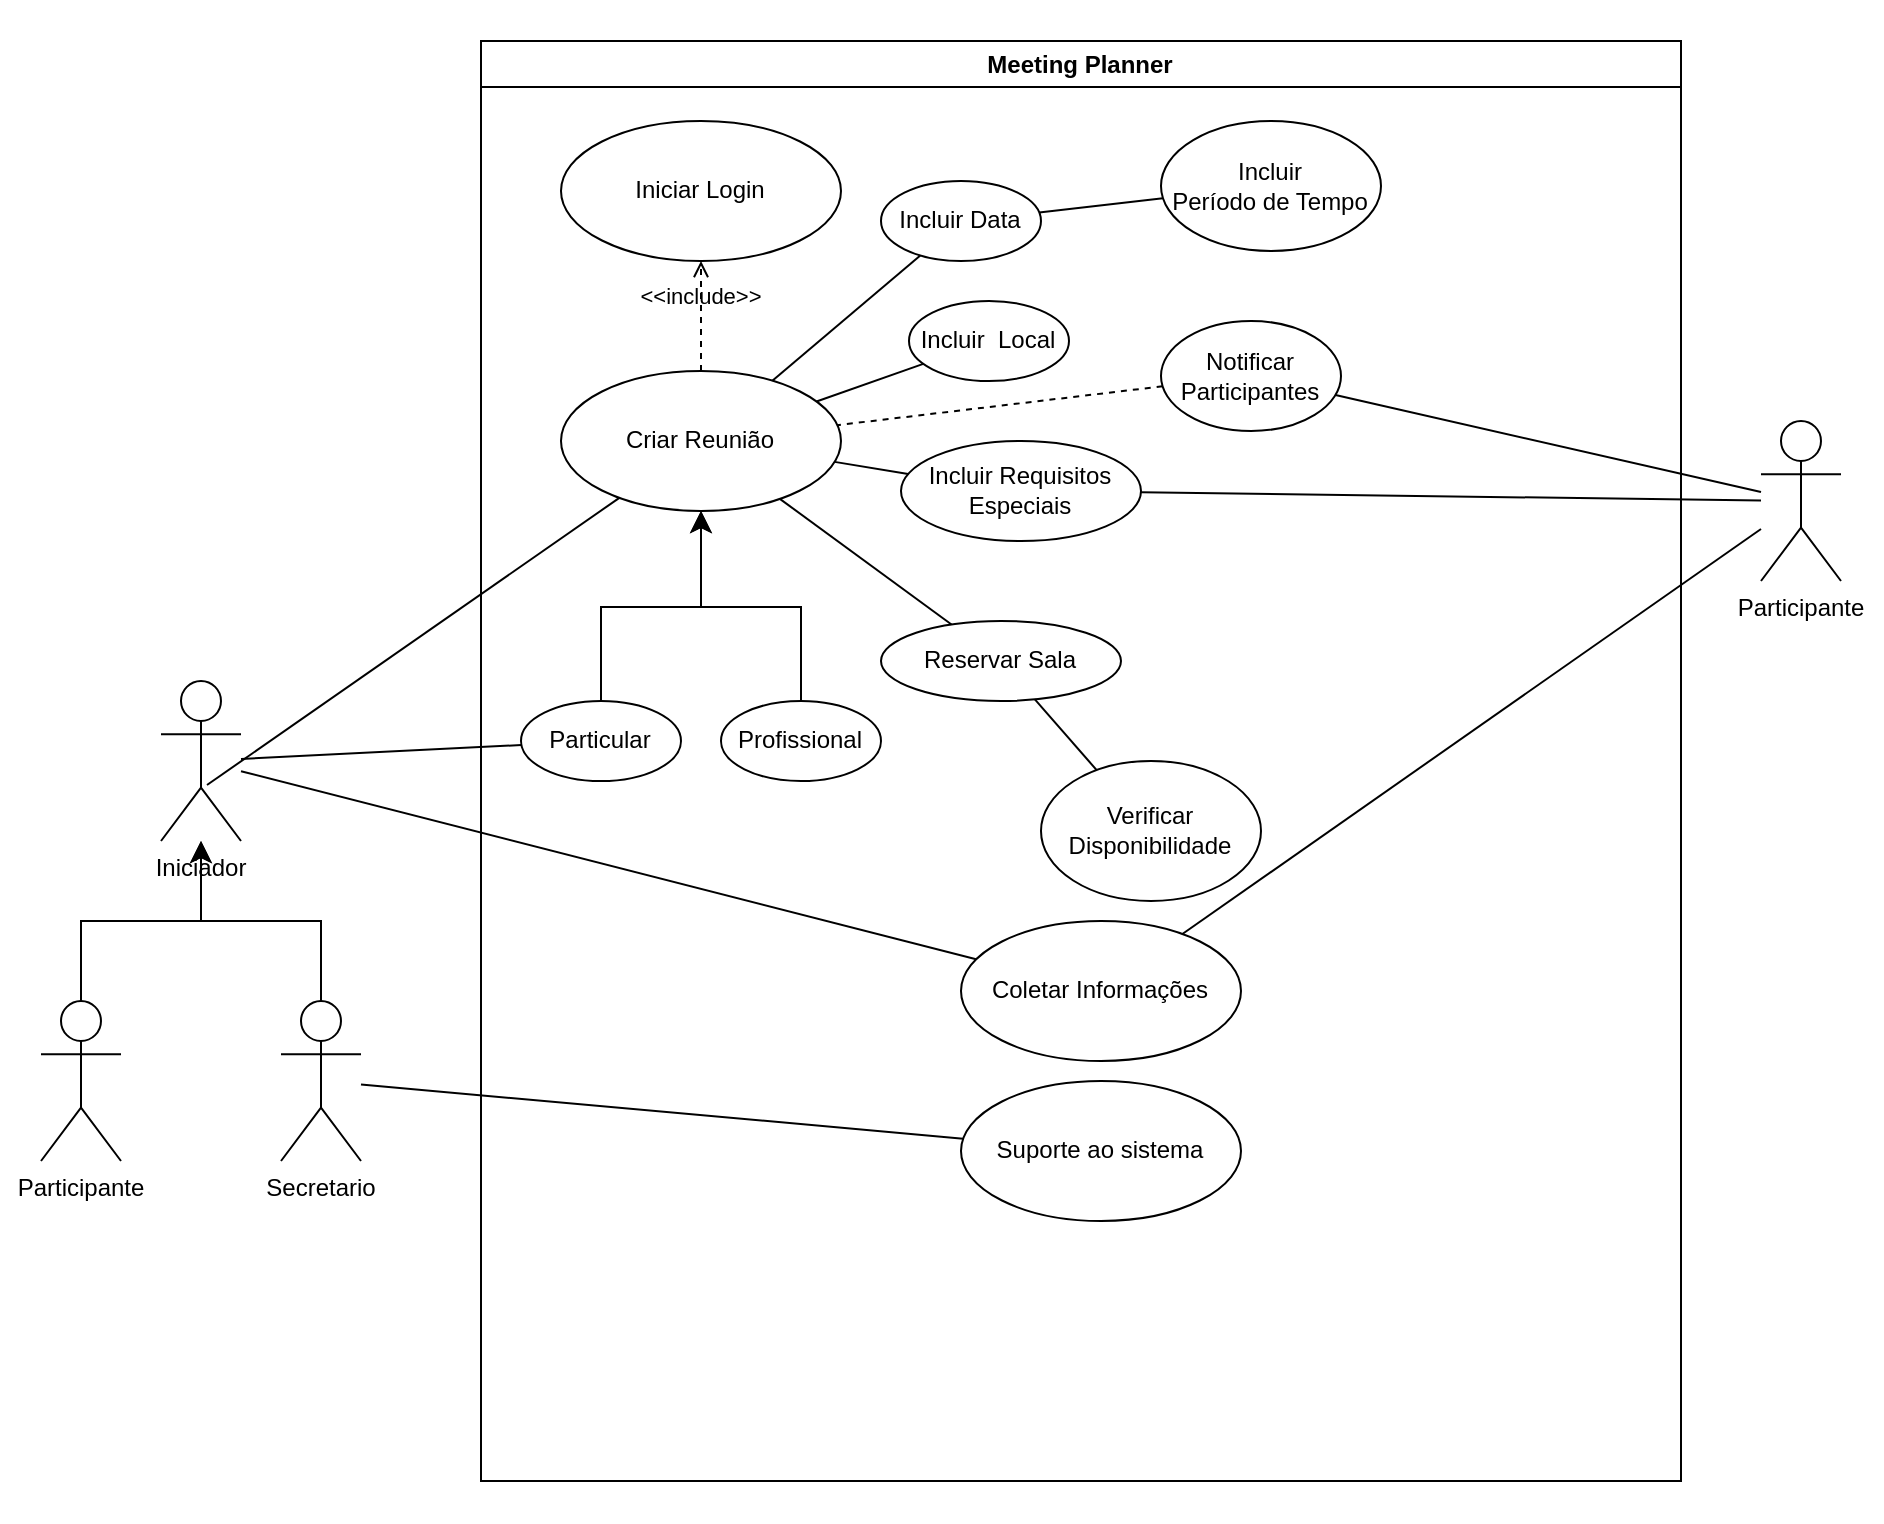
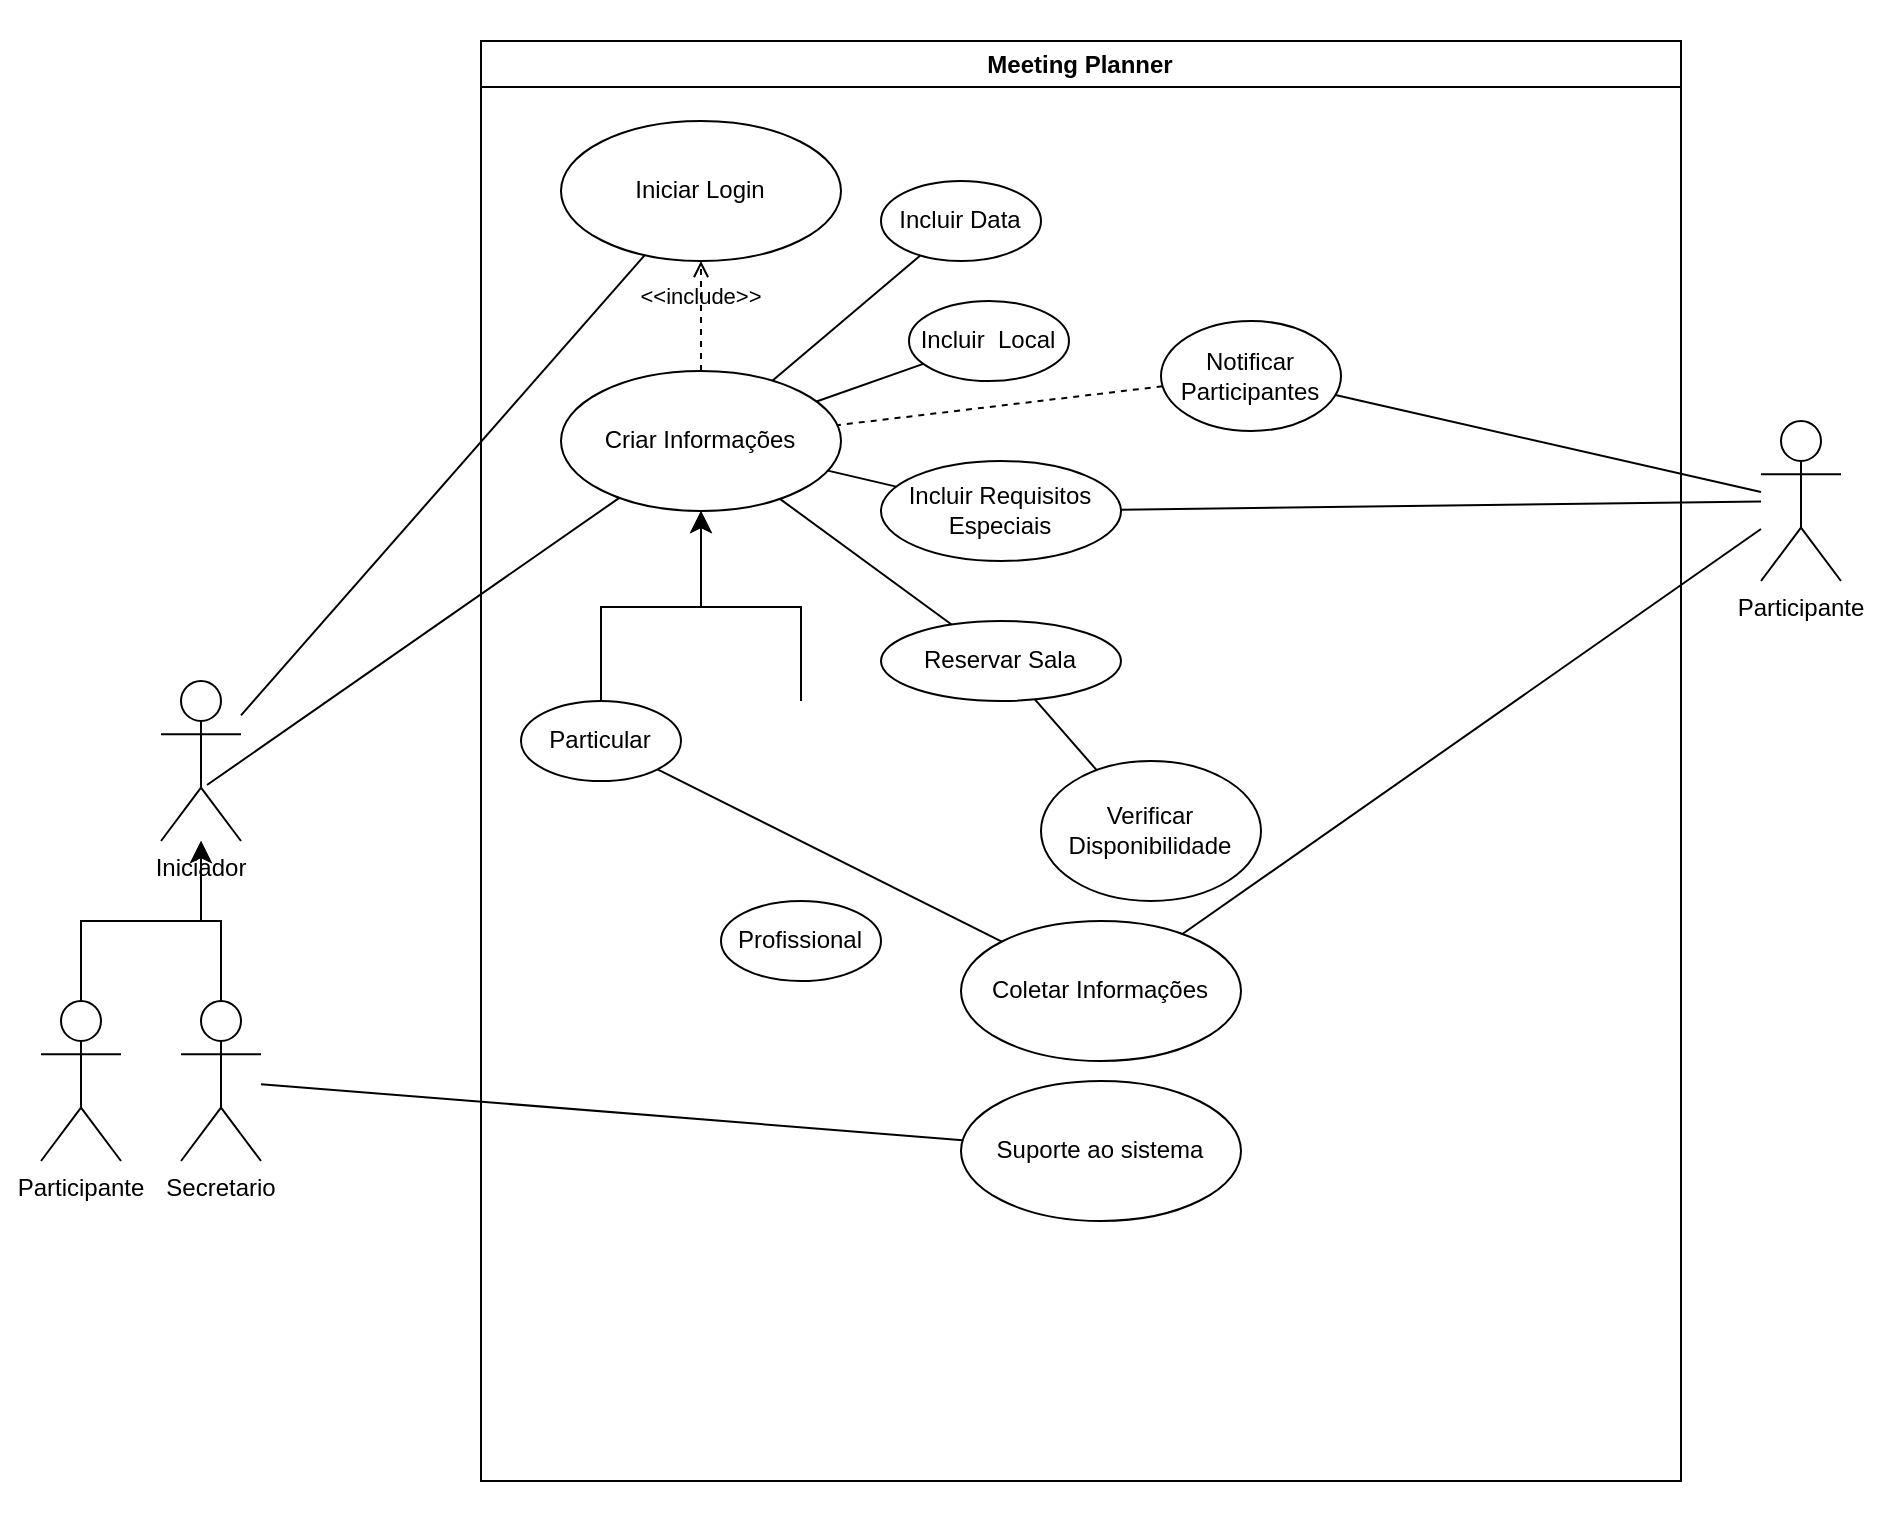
node "Incluir Período de Tempo": removed
edge "Incluir Período de Tempo" -- "Incluir Data": removed
node "Criar Reunião": label "Criar Reunião" -> "Criar Informações"
node "Incluir Requisitos Especiais": moved (1021, 491) -> (1001, 511)
node "Profissional": moved (801, 741) -> (801, 941)
edge "Particular" -- "Iniciador": now "Iniciar Login" -- "Iniciador"
edge "Iniciador" -- "Coletar Informações": now "Particular" -- "Coletar Informações"
node "Secretario": moved (321, 1081) -> (221, 1081)
